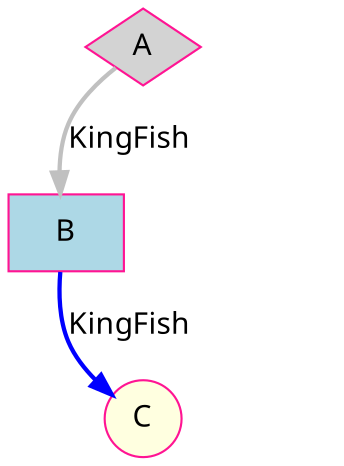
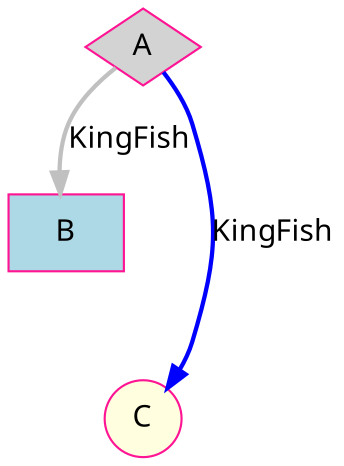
edge "B" -> "C": now "A" -> "C"
